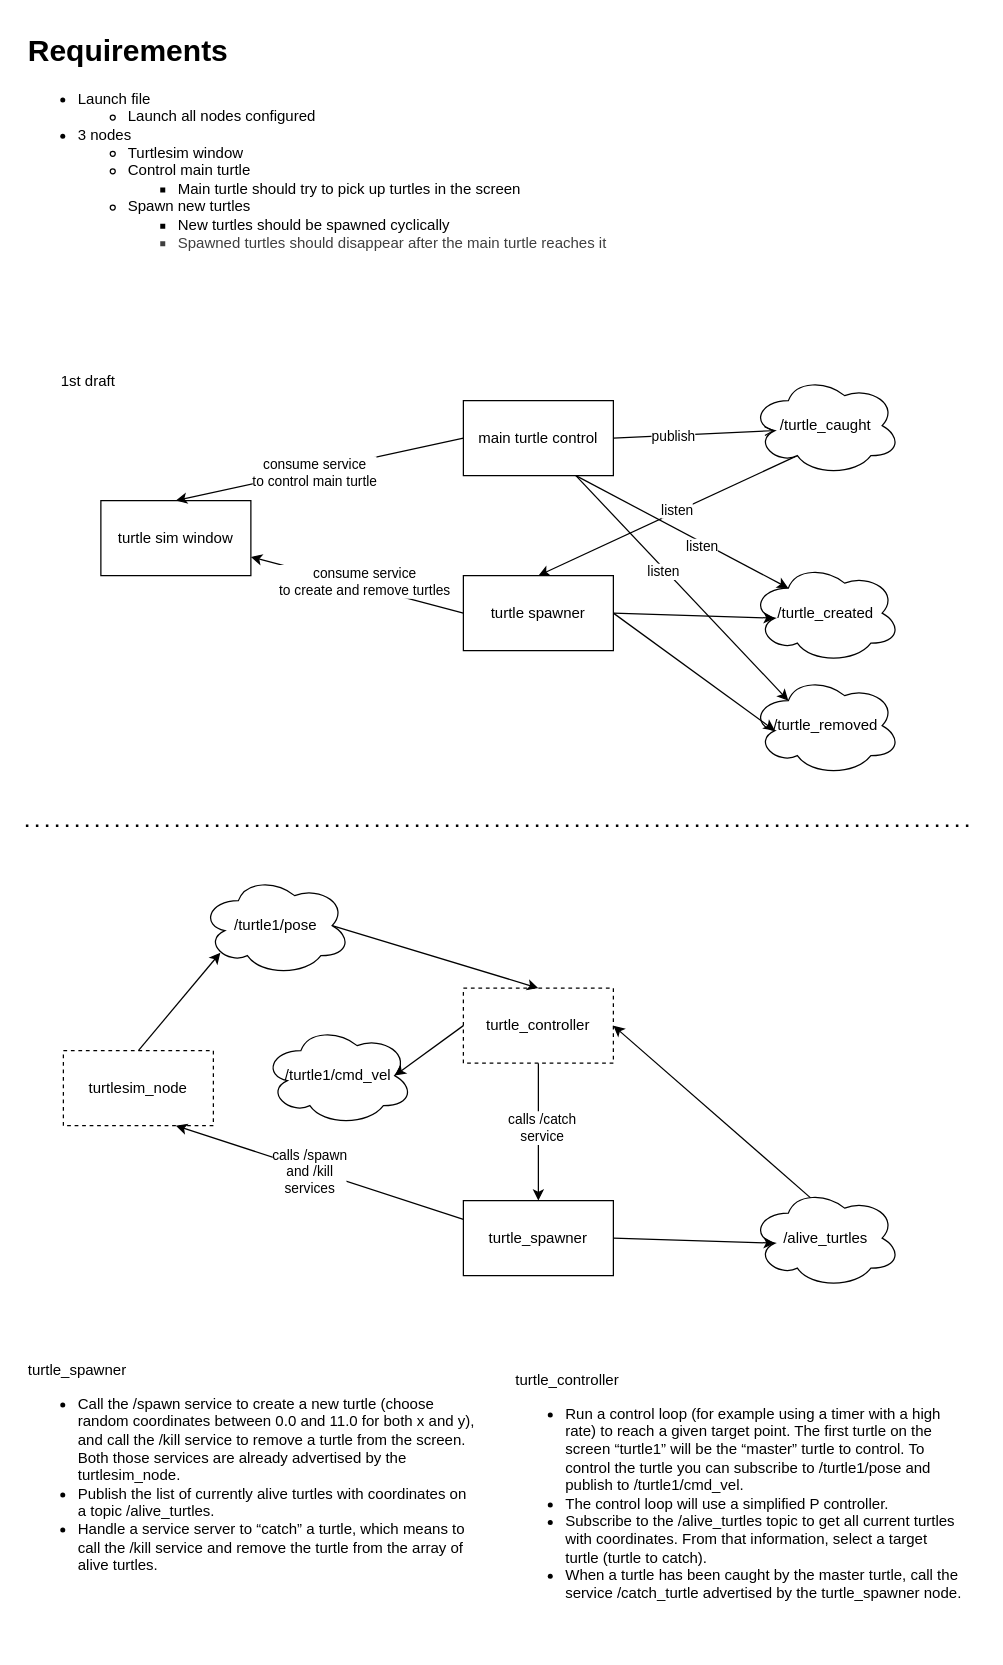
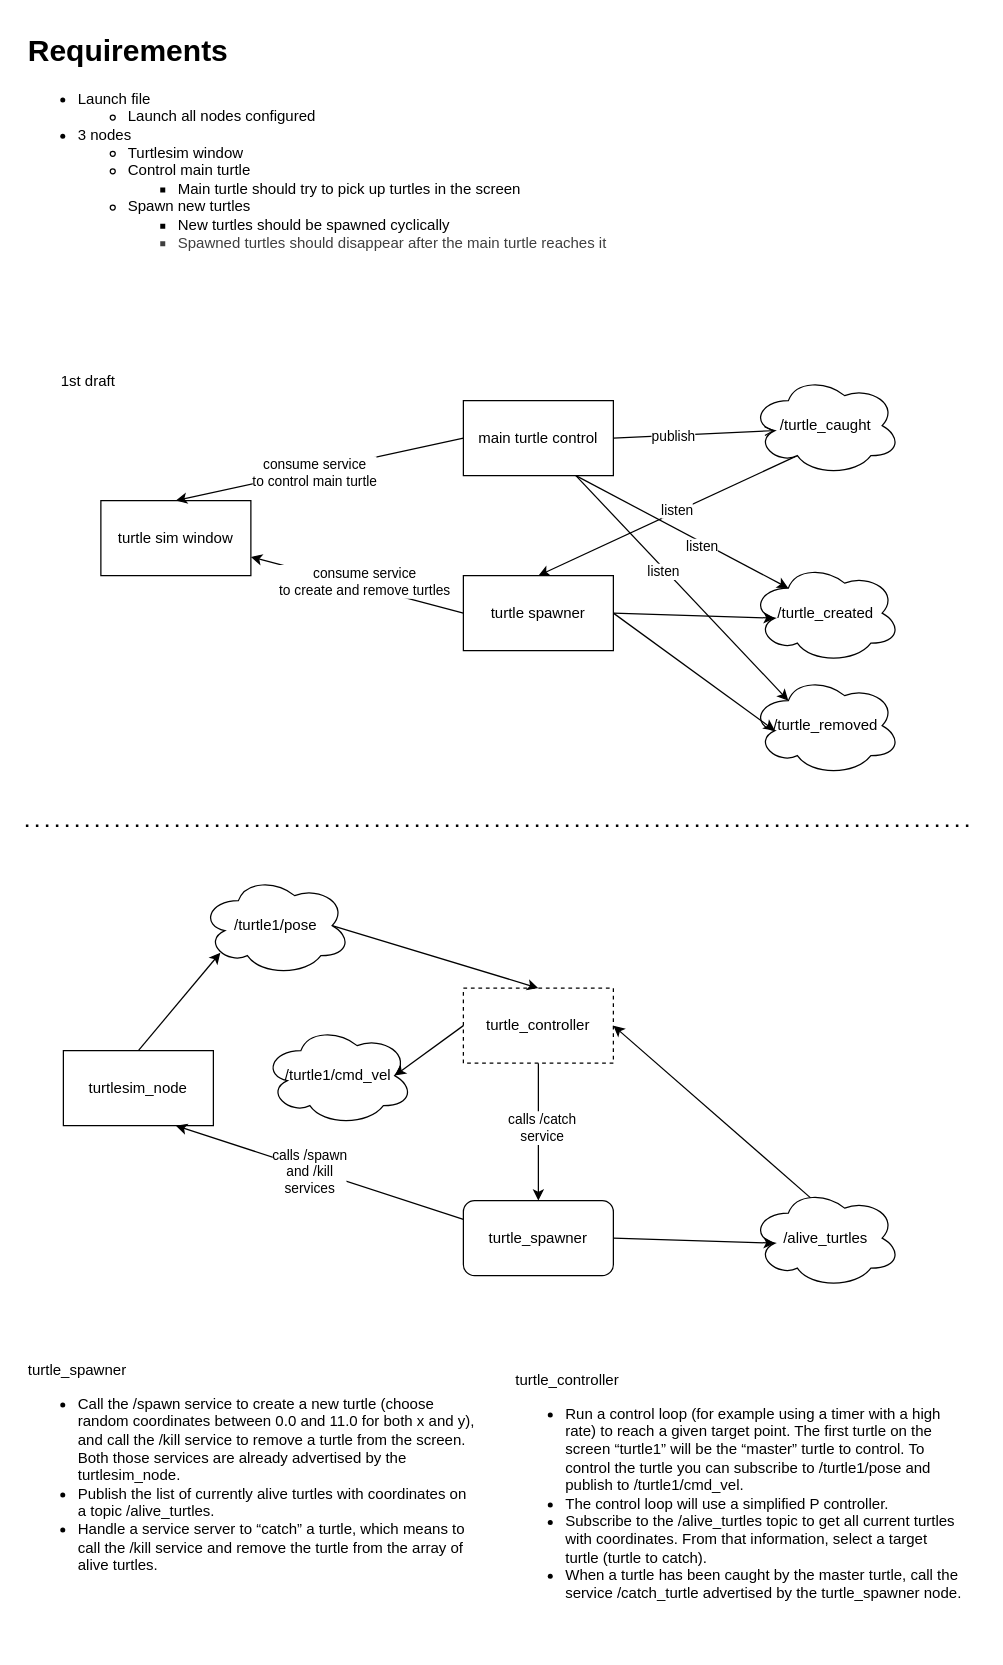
node "turtlesim_node": style dashed -> solid
node "turtle_spawner": shape rectangle -> rounded rectangle
